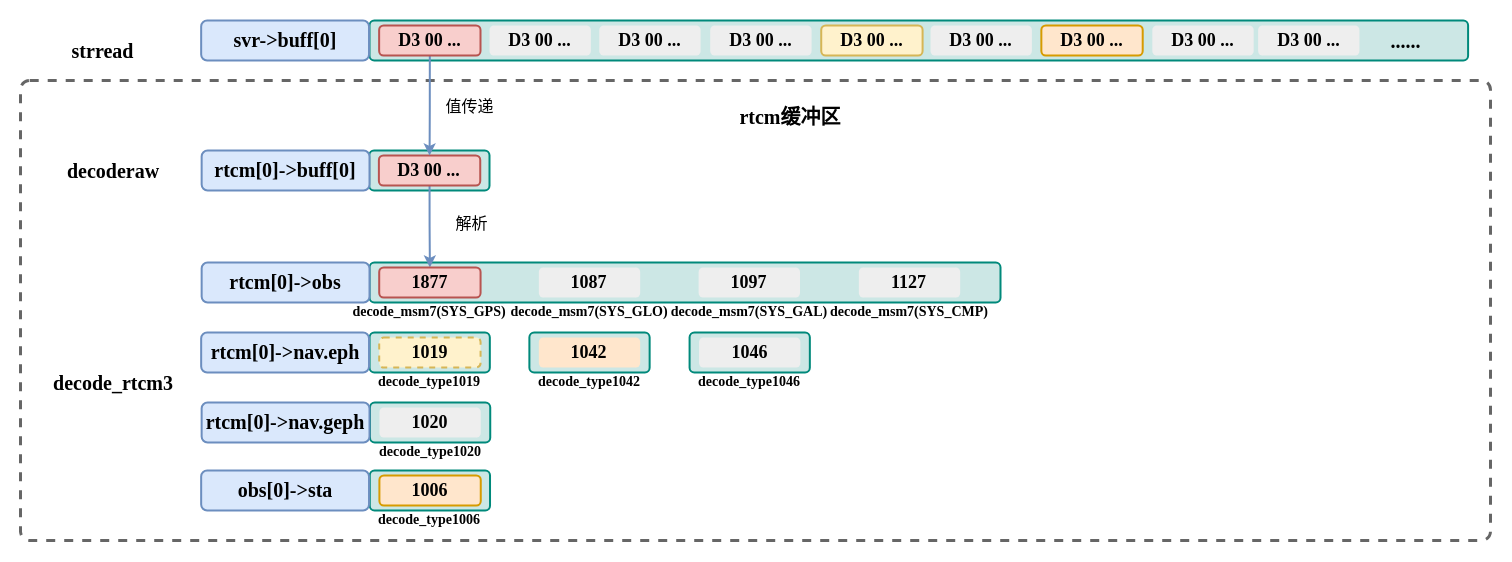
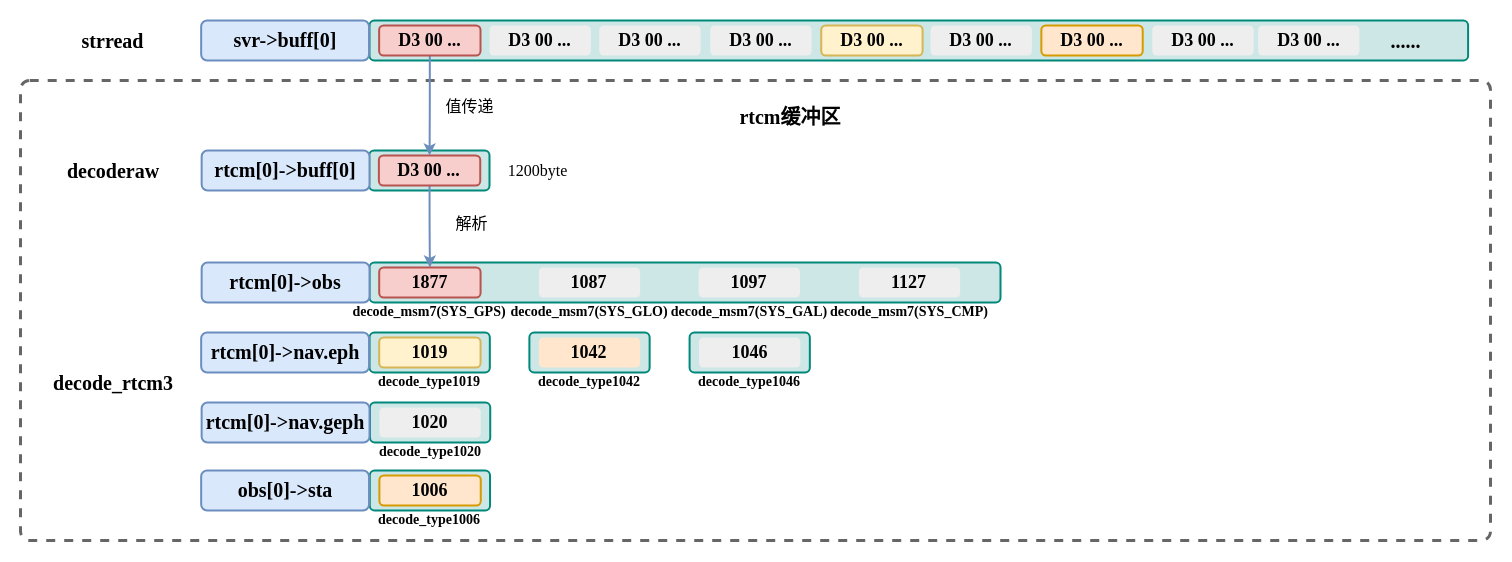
node "strread": moved (103, 51) -> (113, 41)
node "1200byte": added
node "1019": style dashed -> solid
